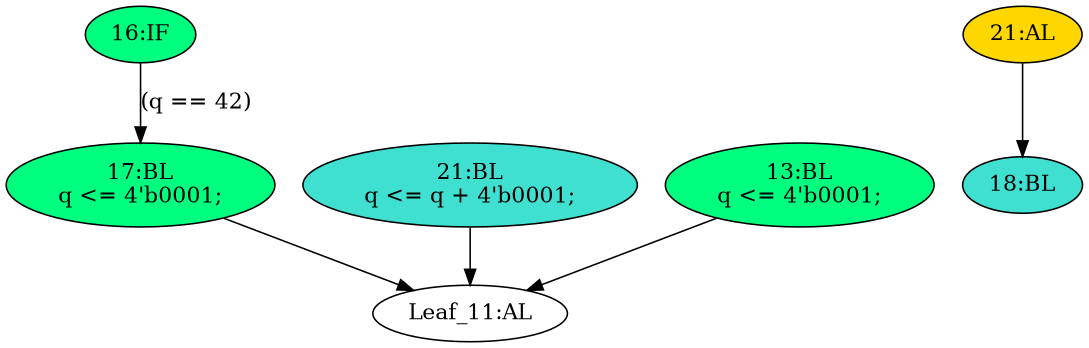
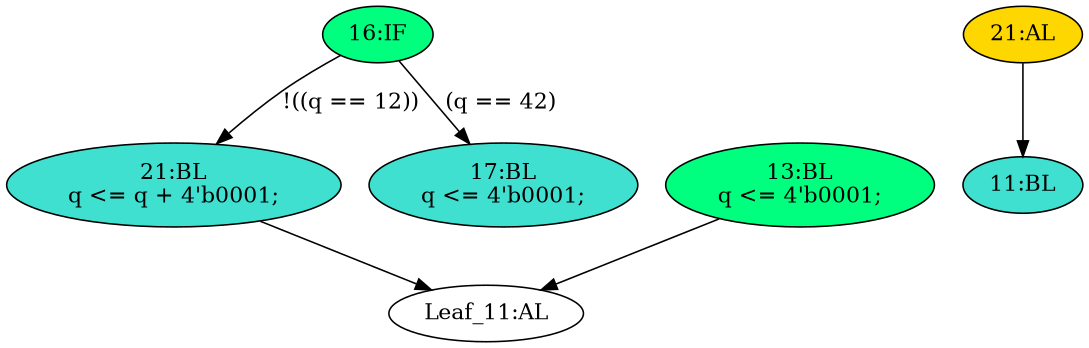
edge "16:IF" -> "21:BL q <= q + 4'b0001;": added, label "!((q == 12))"
node "17:BL q <= 4'b0001;": fillcolor springgreen -> turquoise
node "18:BL": label "18:BL" -> "11:BL"
edge "17:BL q <= 4'b0001;" -> "Leaf_11:AL": removed
